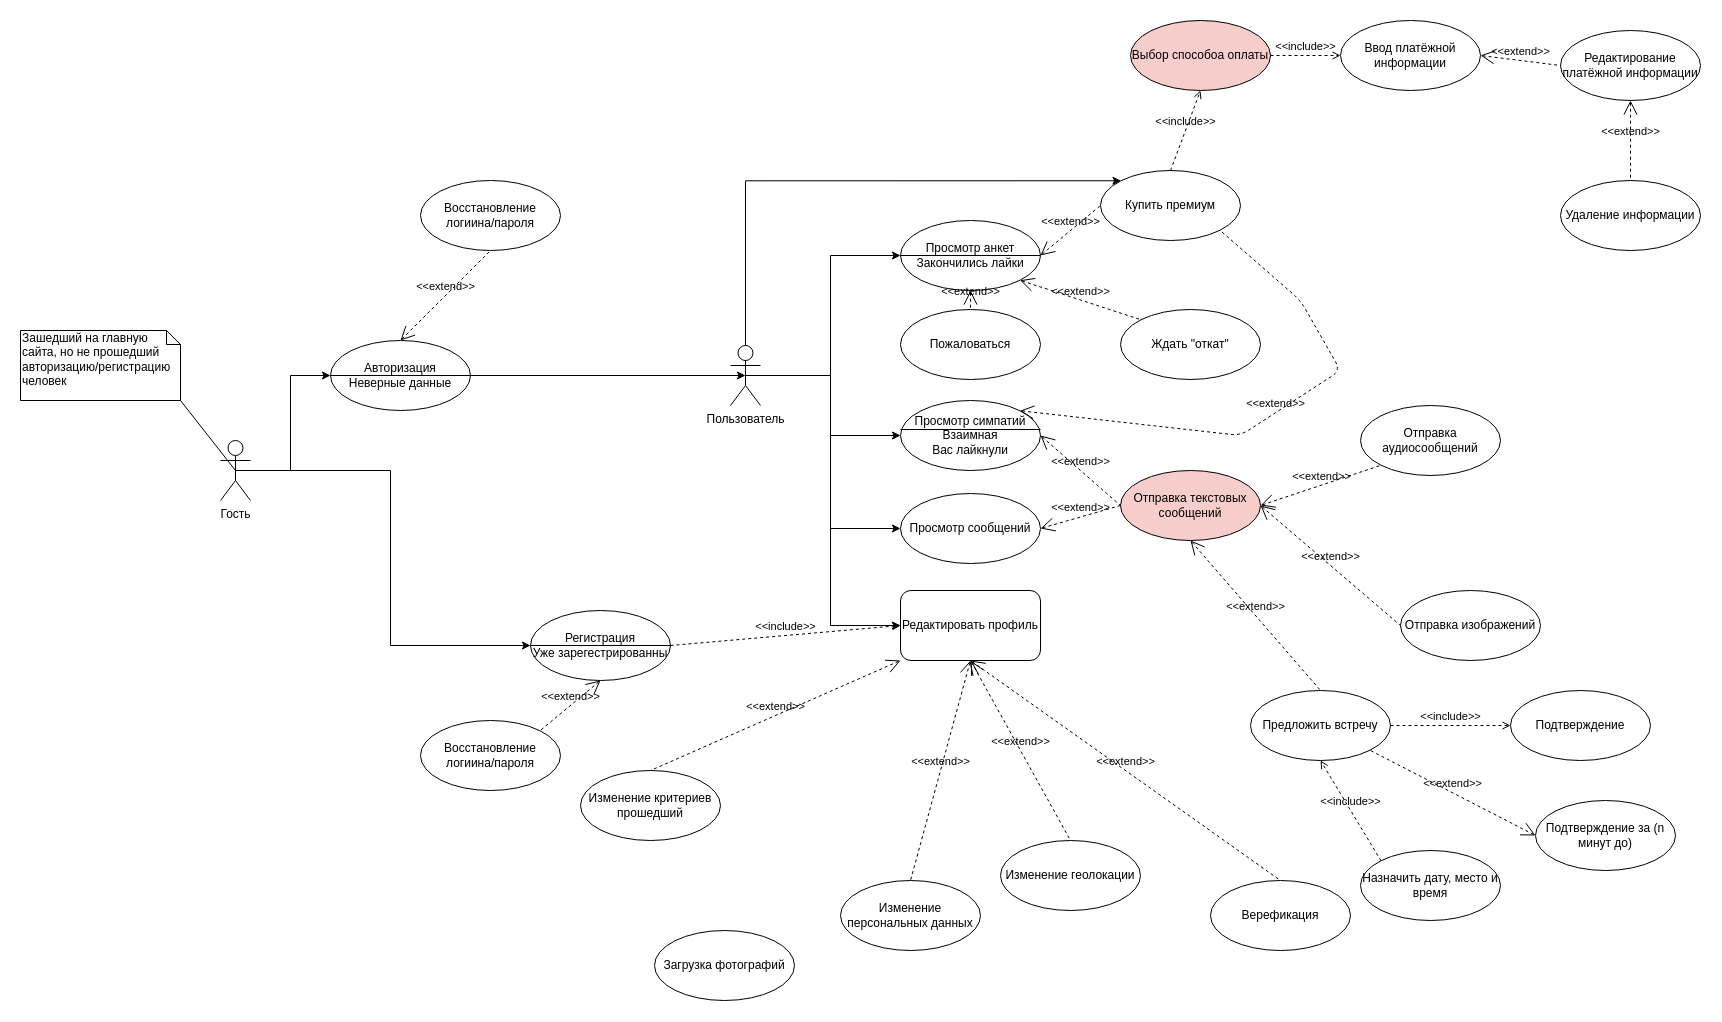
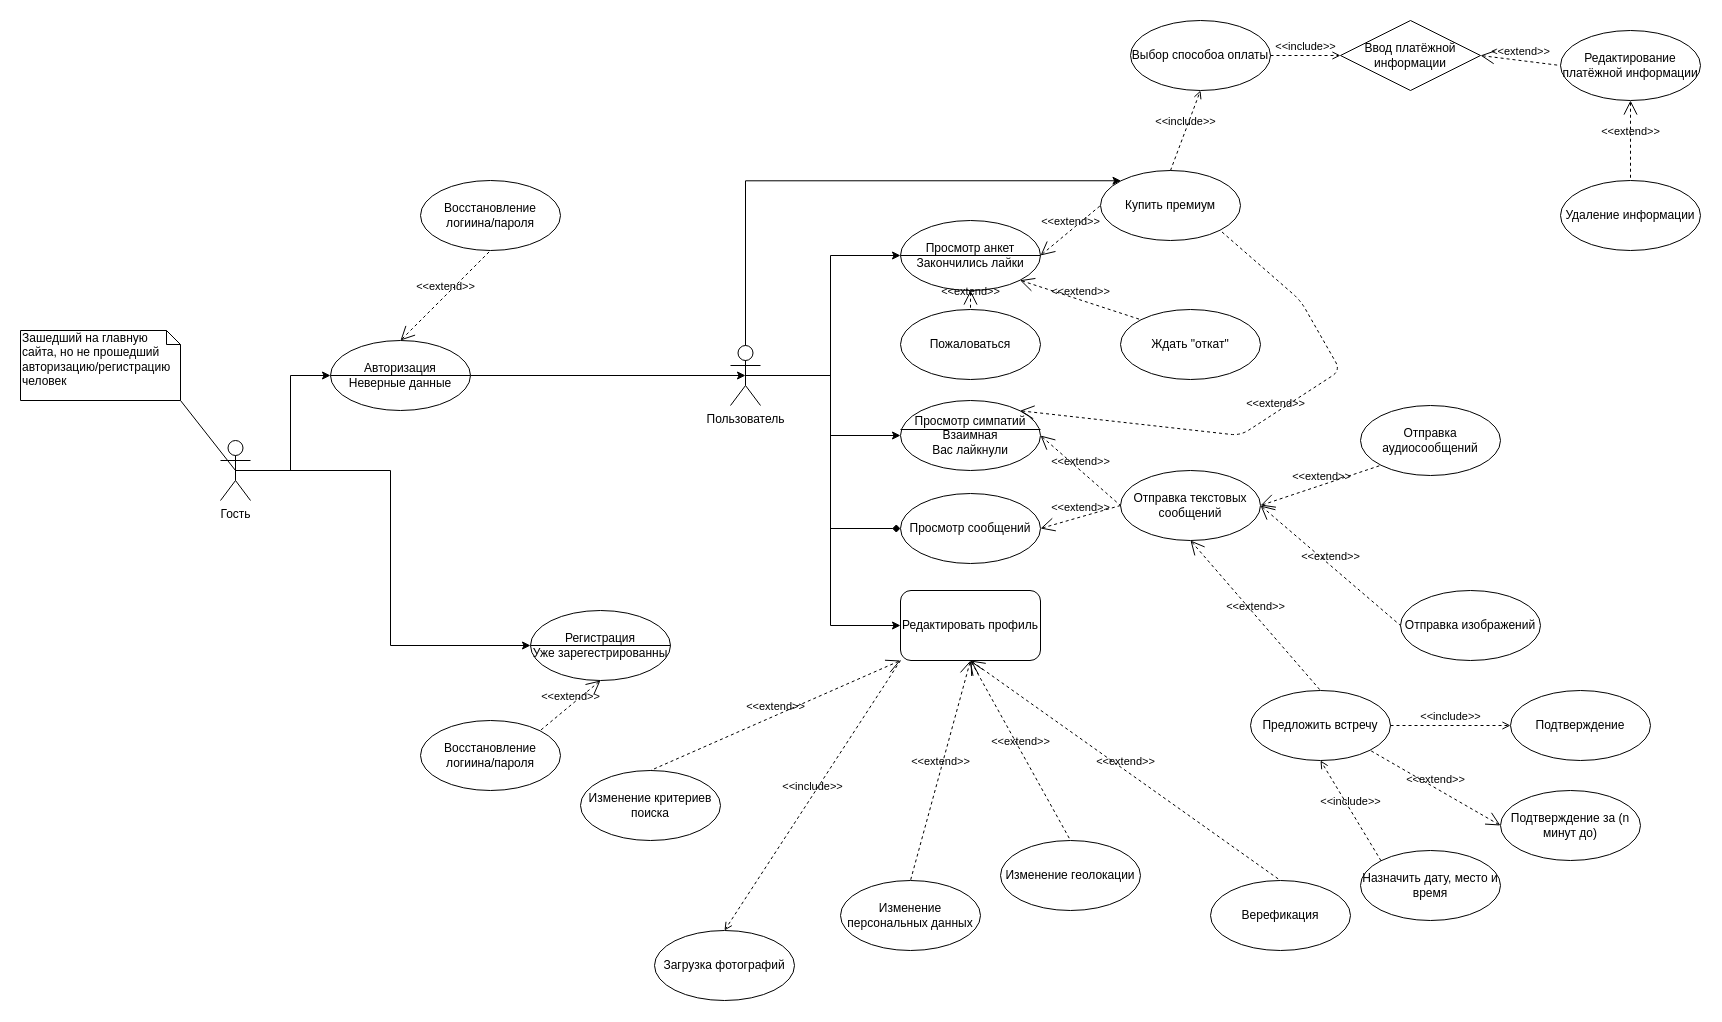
node "Выбор способоа оплаты": fillcolor #f8cecc -> #ffffff
node "Ввод платёжной информации": shape ellipse -> diamond
node "Отправка текстовых сообщений": fillcolor #f8cecc -> #ffffff
edge "Пользователь" -> "Просмотр сообщений": arrowhead classic -> diamond
edge "Регистрация Уже зарегестрированны" -> "Редактировать профиль": removed, label "<<include>>"
edge "Редактировать профиль" -> "Загрузка фотографий": added, label "<<include>>"
node "Изменение критериев прошедший": label "Изменение критериев прошедший" -> "Изменение критериев поиска"
node "Подтверждение за (n минут до)": moved (1606, 836) -> (1571, 826)
